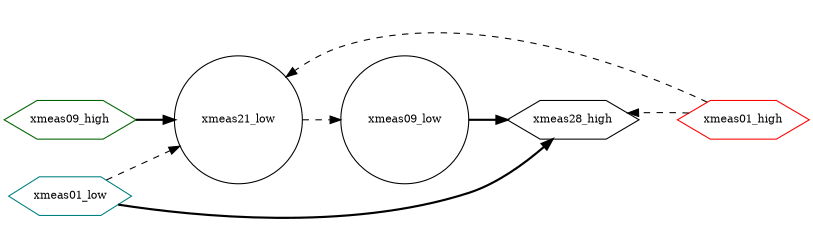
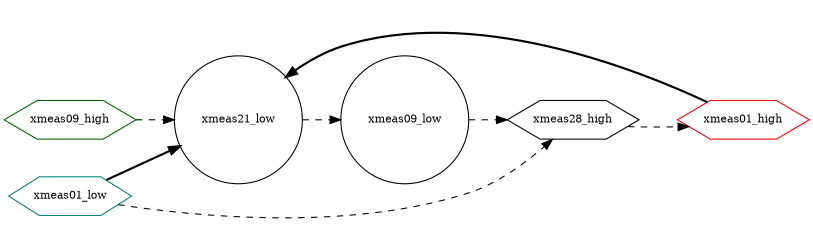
edge "xmeas01_high" -> "xmeas21_low": style dashed -> bold
edge "xmeas01_high" -> "xmeas28_high": reversed
edge "xmeas09_high" -> "xmeas21_low": style bold -> dashed
edge "xmeas09_low" -> "xmeas28_high": style bold -> dashed
edge "xmeas01_low" -> "xmeas21_low": style dashed -> bold
edge "xmeas01_low" -> "xmeas28_high": style bold -> dashed
